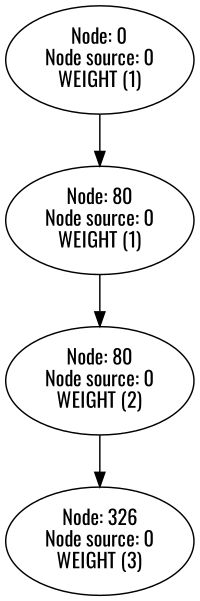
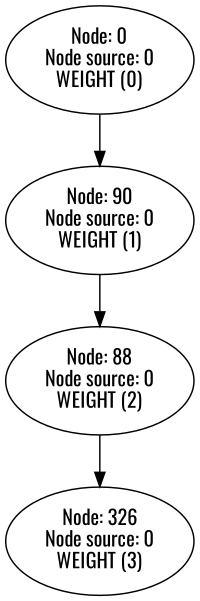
node "Node: 0 Node source: 0 WEIGHT (1)": label "Node: 0 Node source: 0 WEIGHT (1)" -> "Node: 0 Node source: 0 WEIGHT (0)"
node "Node: 80 Node source: 0 WEIGHT (1)": label "Node: 80 Node source: 0 WEIGHT (1)" -> "Node: 90 Node source: 0 WEIGHT (1)"
node "Node: 80 Node source: 0 WEIGHT (2)": label "Node: 80 Node source: 0 WEIGHT (2)" -> "Node: 88 Node source: 0 WEIGHT (2)"
